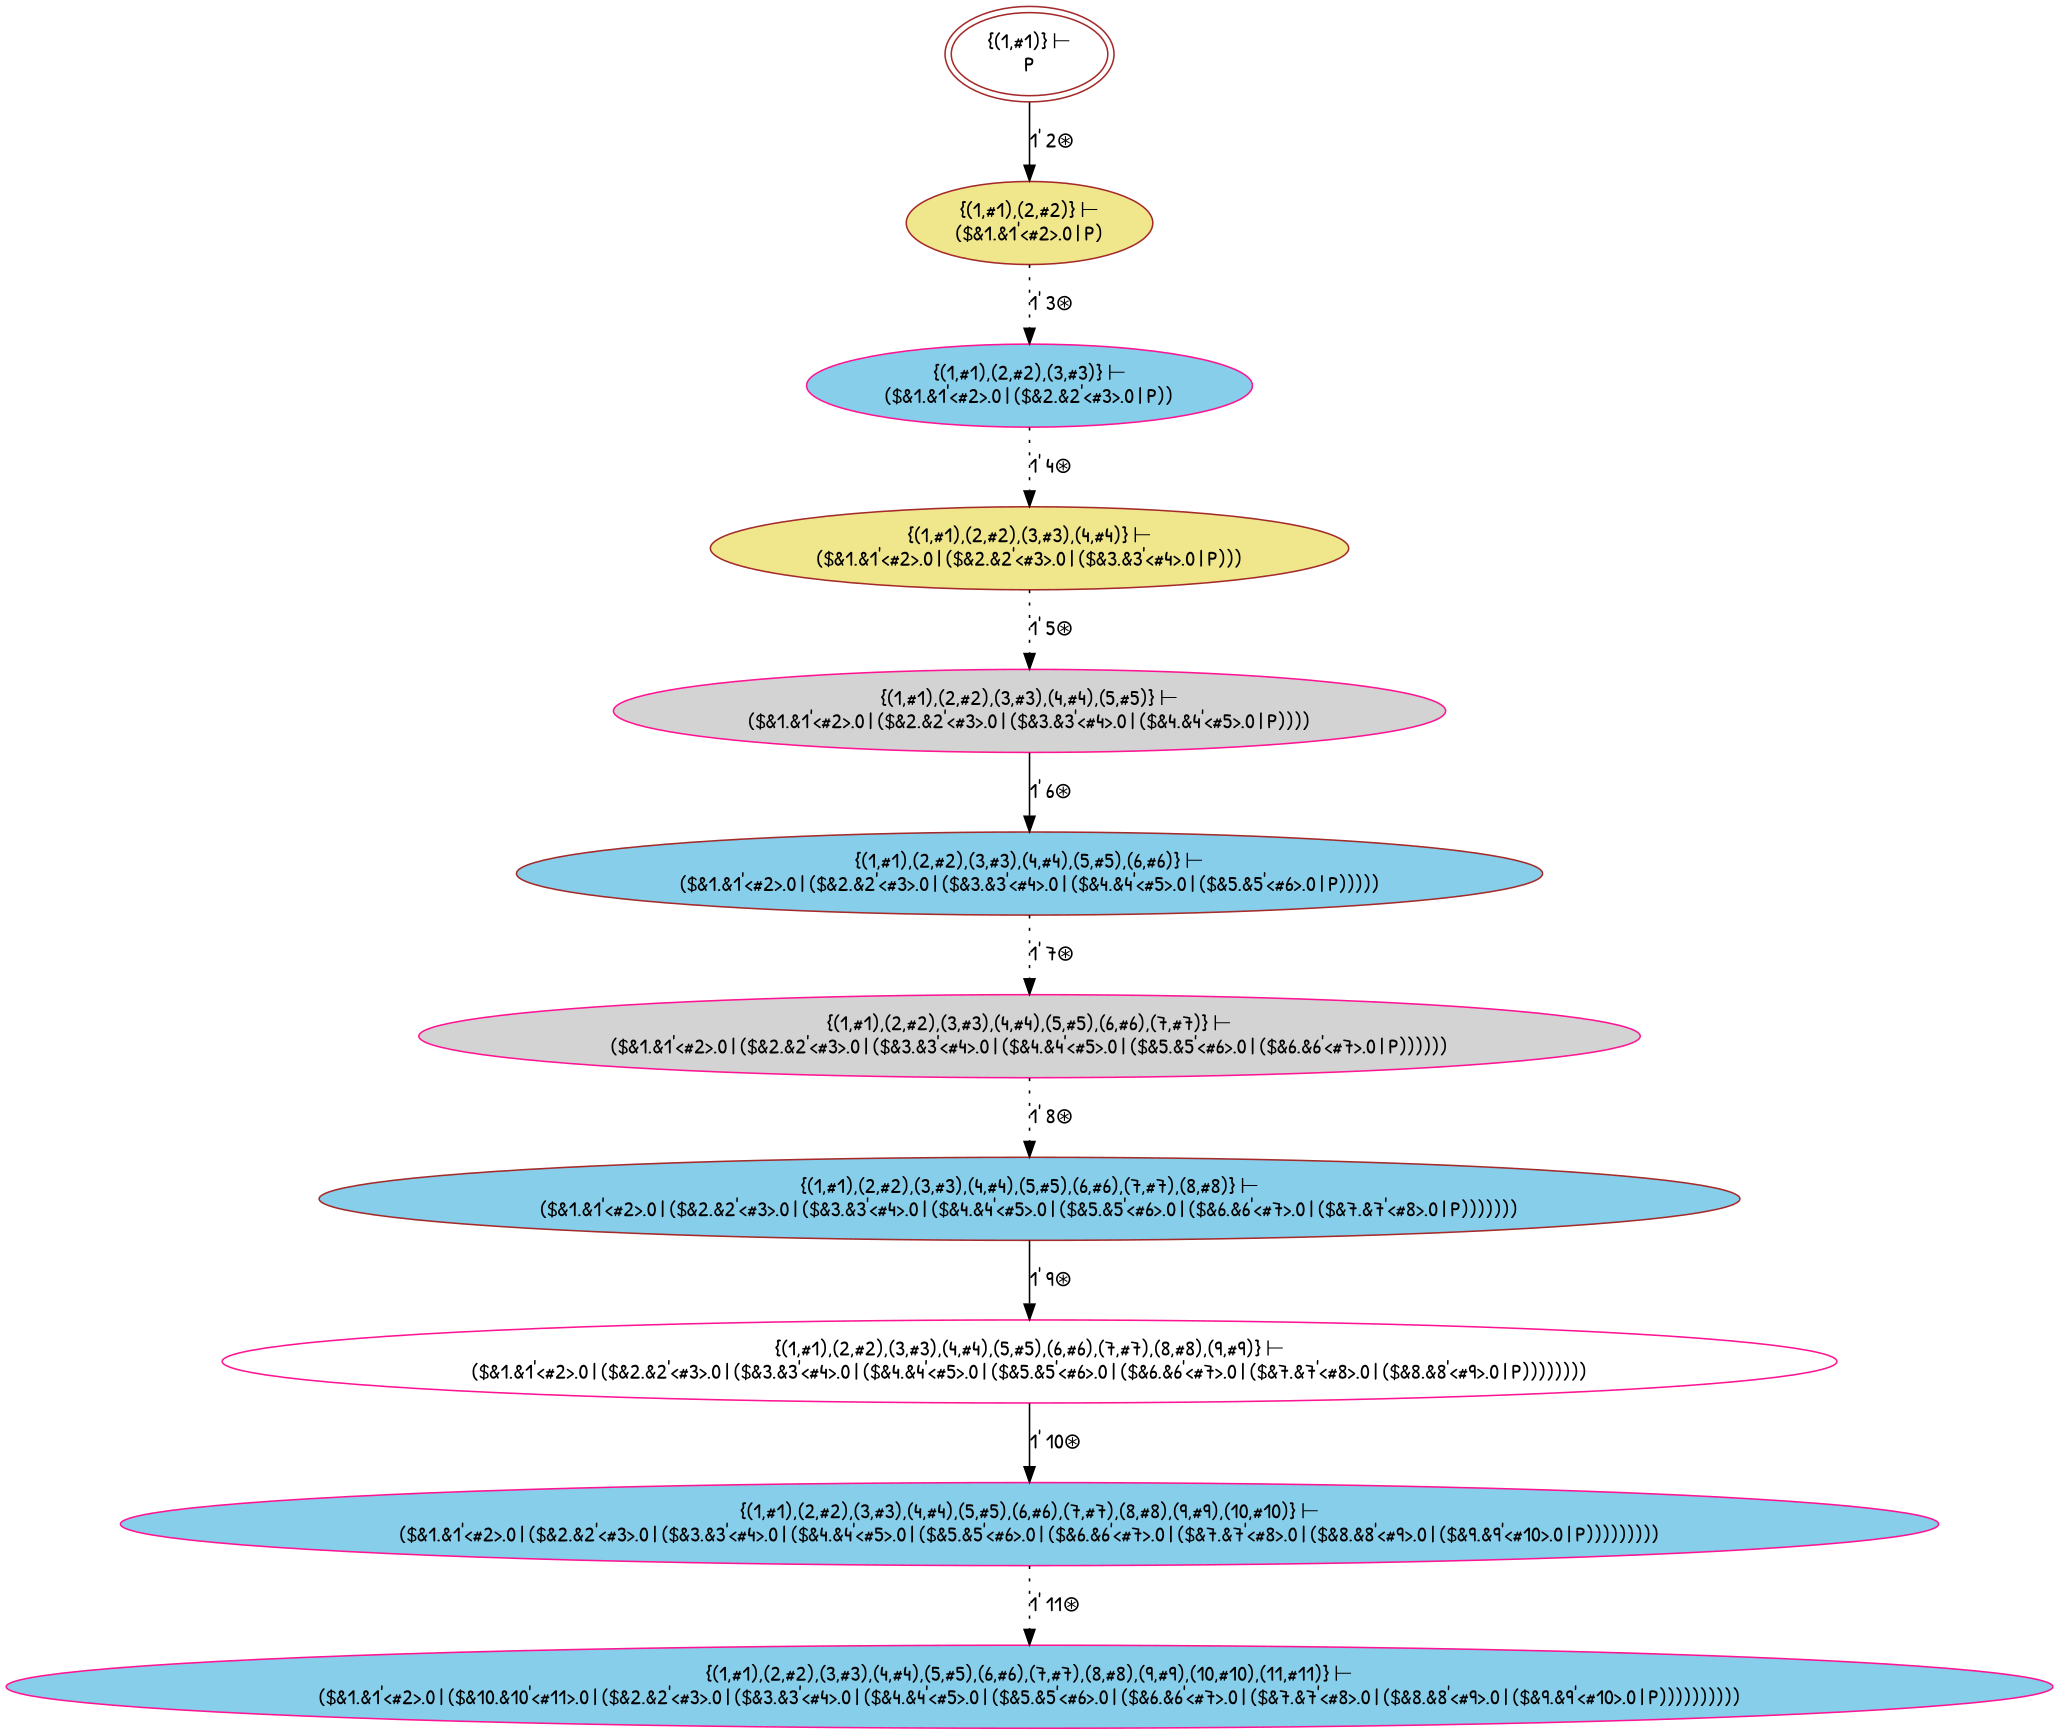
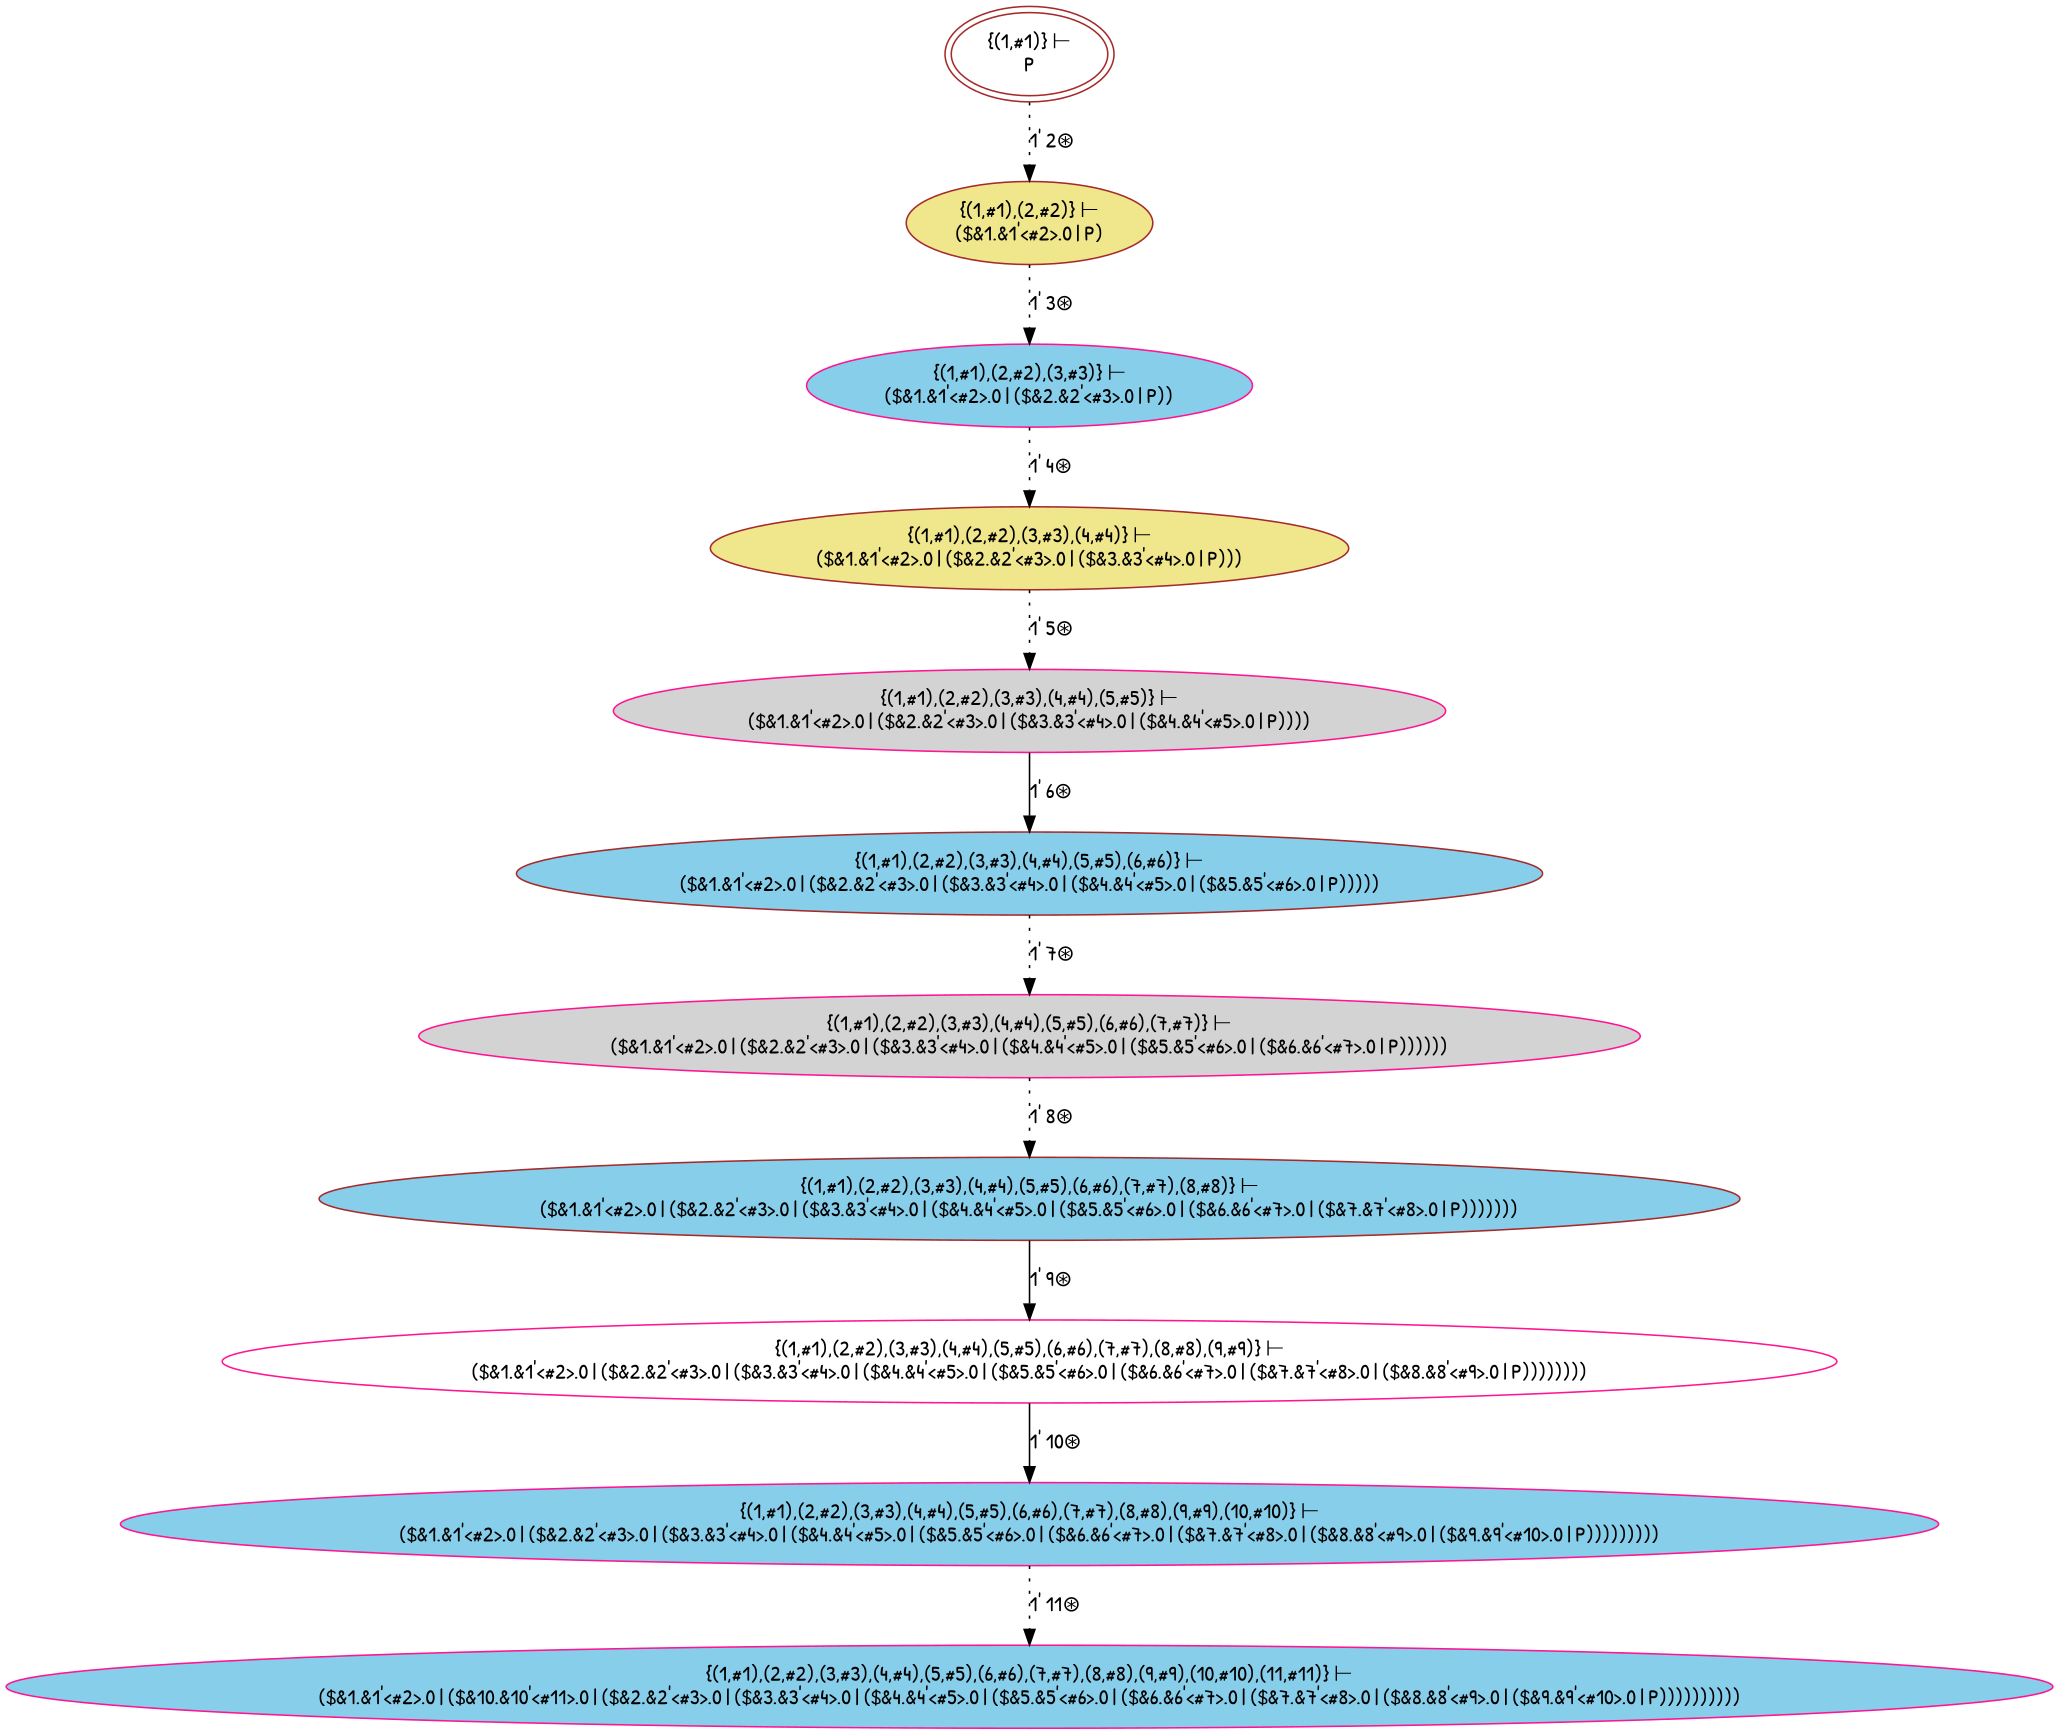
edge "{(1,#1)} ⊢ P" -> "{(1,#1),(2,#2)} ⊢ ($&1.&1'<#2>.0 | P)": style solid -> dotted
